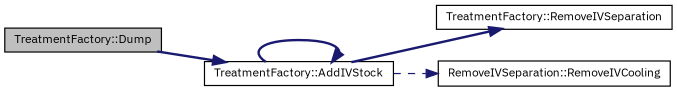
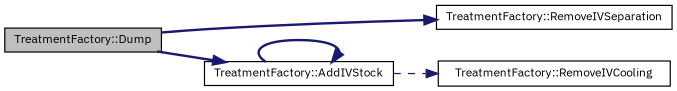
edge "TreatmentFactory::AddIVStock" -> "TreatmentFactory::RemoveIVSeparation": now "TreatmentFactory::Dump" -> "TreatmentFactory::RemoveIVSeparation"
node "RemoveIVSeparation::RemoveIVCooling": label "RemoveIVSeparation::RemoveIVCooling" -> "TreatmentFactory::RemoveIVCooling"
